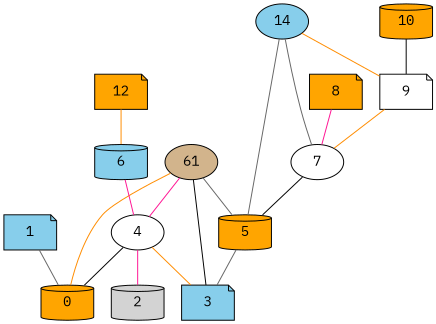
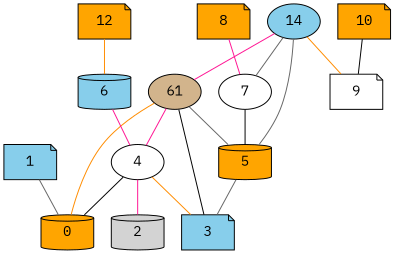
node "10": shape cylinder -> note
edge "61" -> "14": added
edge "7" -> "9": removed
